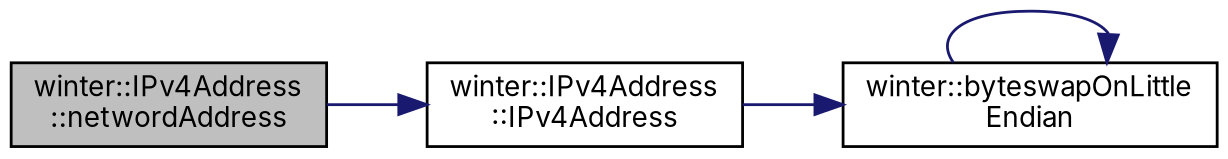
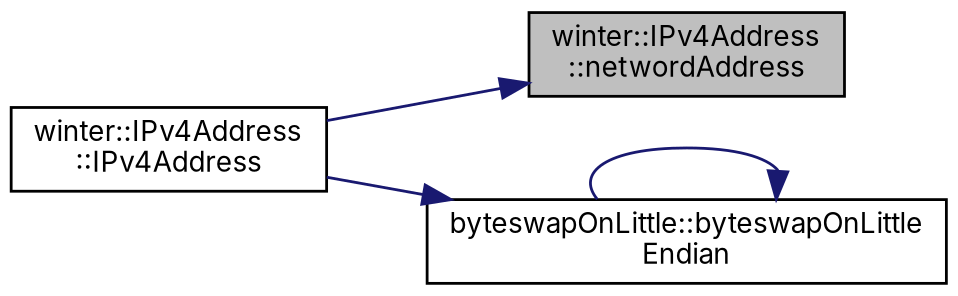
edge "winter::IPv4Address ::networdAddress" -> "winter::IPv4Address ::IPv4Address": reversed
node "winter::byteswapOnLittle Endian": label "winter::byteswapOnLittle Endian" -> "byteswapOnLittle::byteswapOnLittle Endian"
